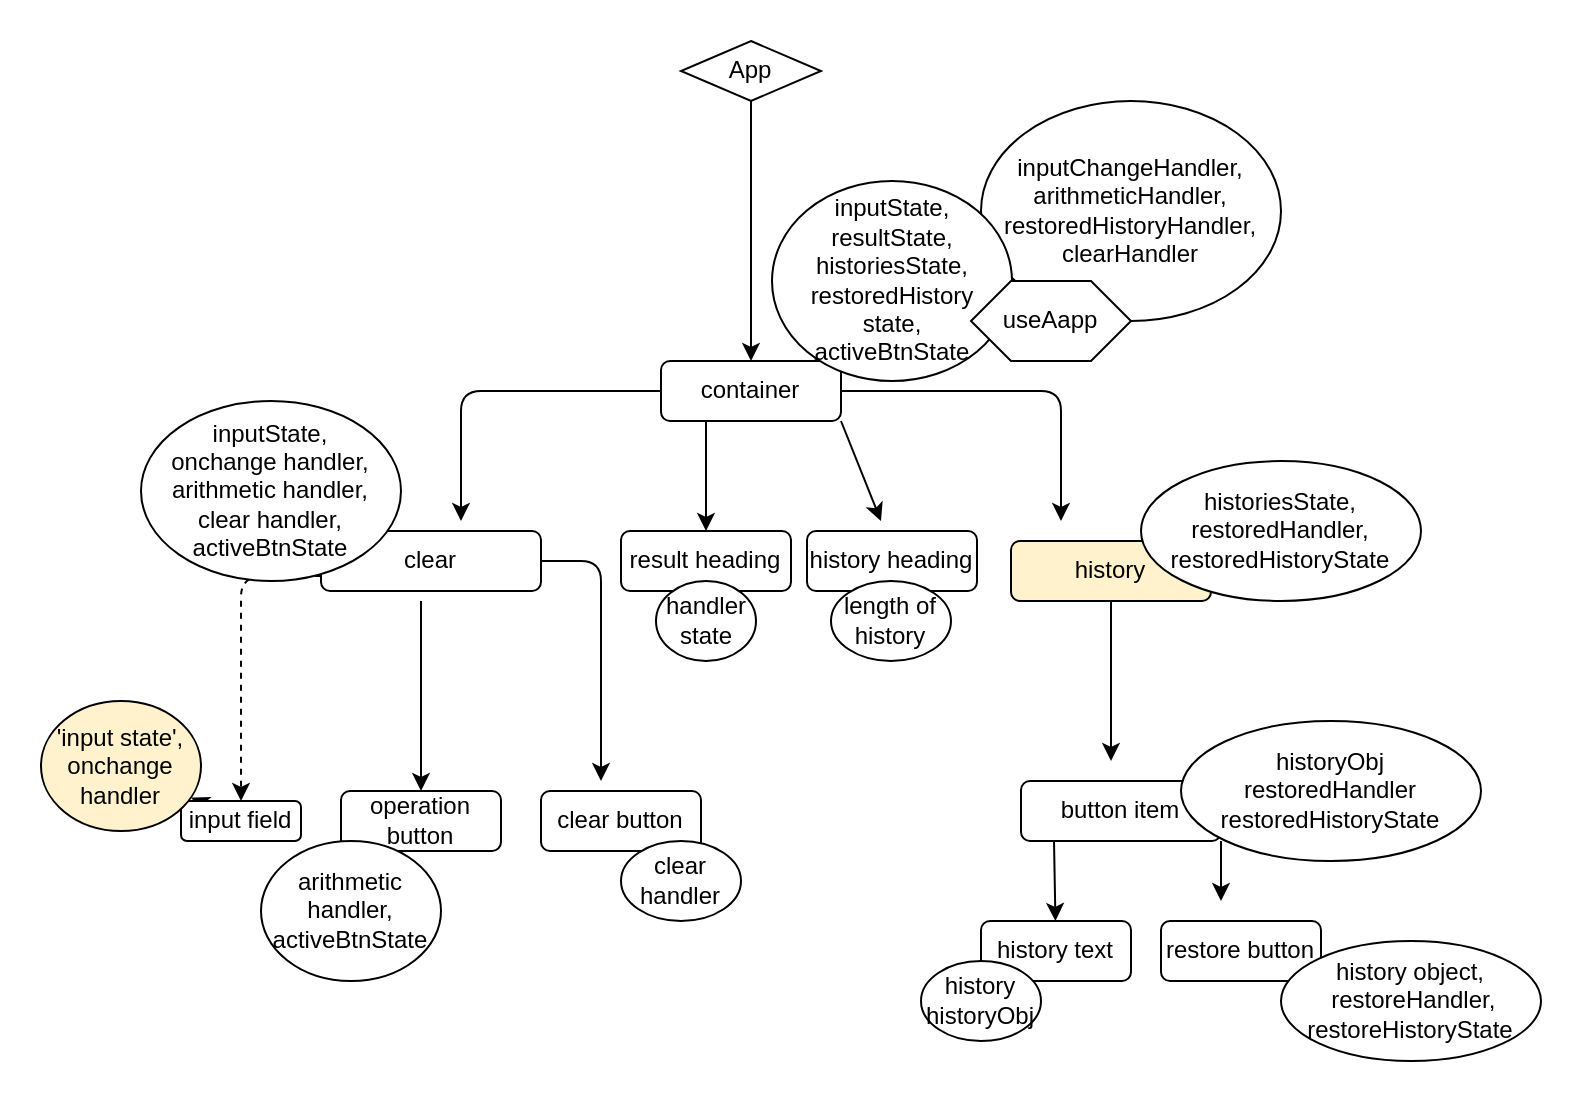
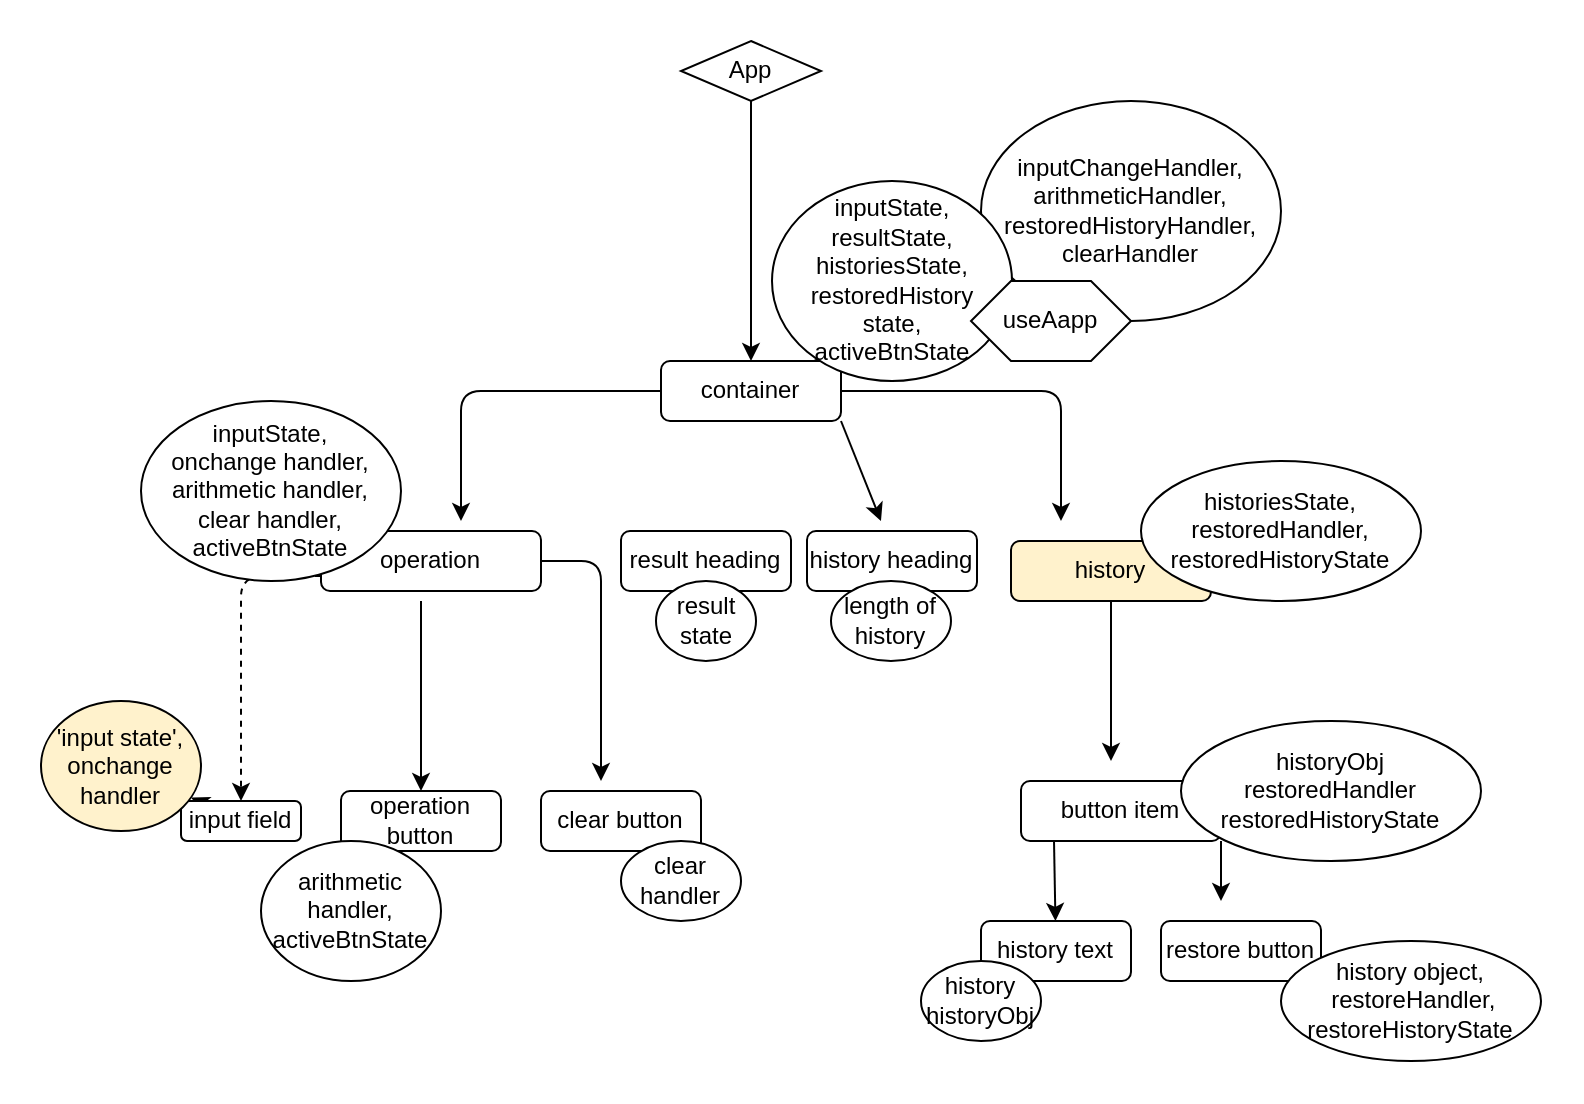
edge "container" -> "result heading": removed
node "clear": label "clear" -> "operation"
node "handler state": label "handler state" -> "result state"
